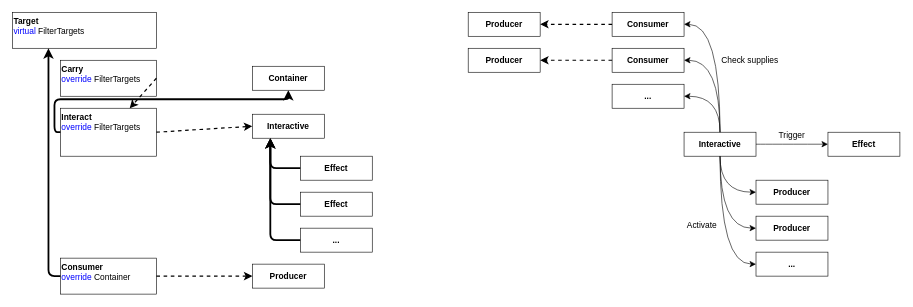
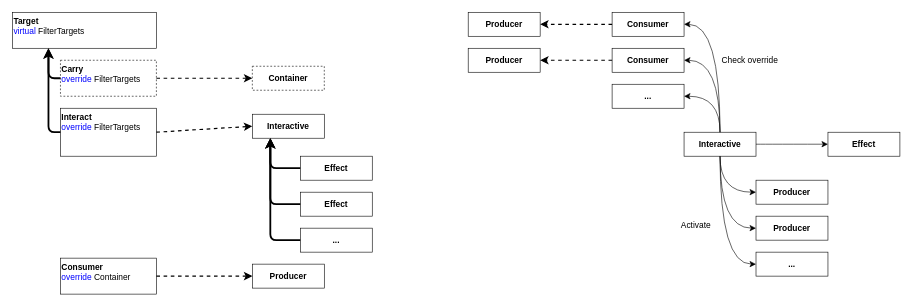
node "Check supplies": label "Check supplies" -> "Check override"
edge "Carry override FilterTargets" -> "Target virtual FilterTargets": added
node "Carry override FilterTargets": style solid -> dashed
node "Container": style solid -> dashed
edge "Carry override FilterTargets" -> "Interact override FilterTargets": now "Carry override FilterTargets" -> "Container"
edge "Interact override FilterTargets" -> "Container": now "Interact override FilterTargets" -> "Target virtual FilterTargets"
node "Trigger": removed
edge "Consumer override Container" -> "Target virtual FilterTargets": removed
node "Activate": moved (702, 225) -> (696, 225)
